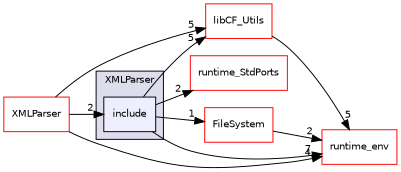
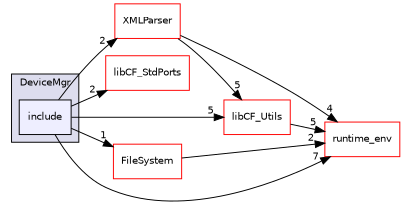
node "runtime_StdPorts": label "runtime_StdPorts" -> "libCF_StdPorts"
cluster "XMLParser": label "XMLParser" -> "DeviceMgr"
edge "XMLParser" -> "include": reversed
